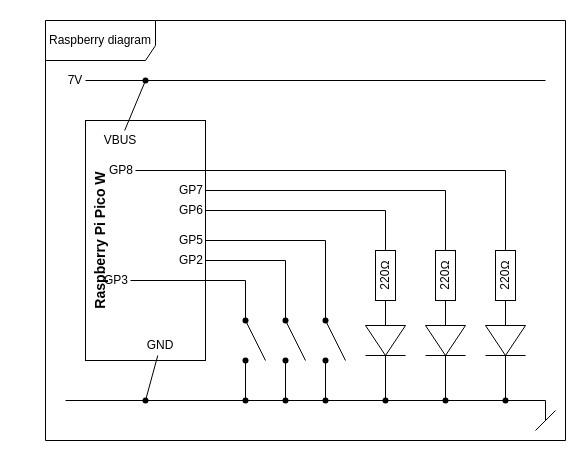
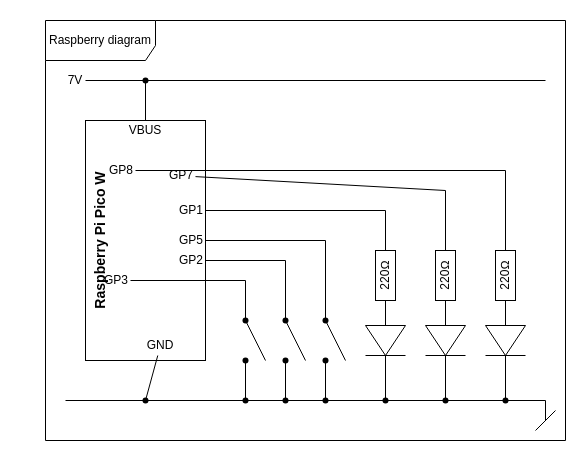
node "VBUS": moved (121, 141) -> (146, 131)
node "GP7": moved (186, 191) -> (176, 176)
node "GP6": label "GP6" -> "GP1"
